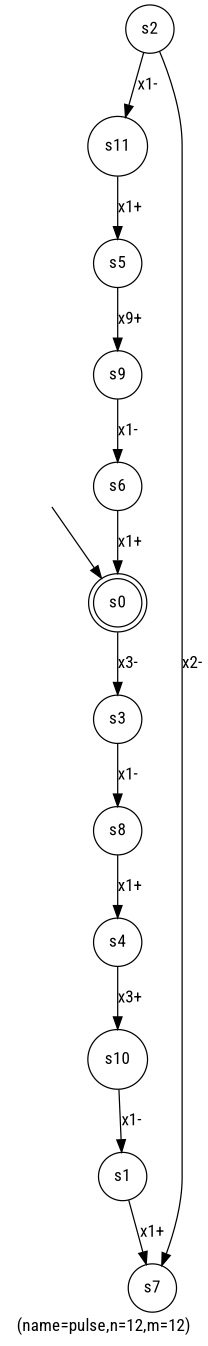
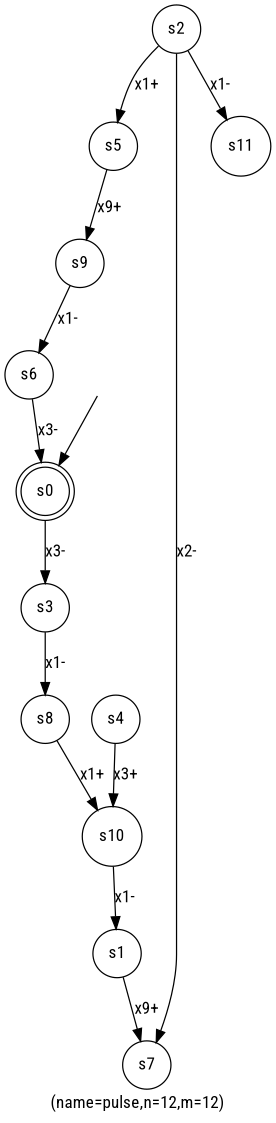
edge "s11" -> "s5": now "s2" -> "s5"
edge "s6" -> "s0": label "x1+" -> "x3-"
edge "s8" -> "s4": now "s8" -> "s10"
edge "s1" -> "s7": label "x1+" -> "x9+"
